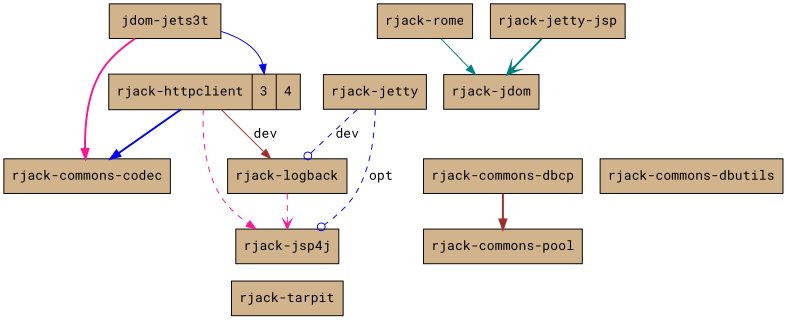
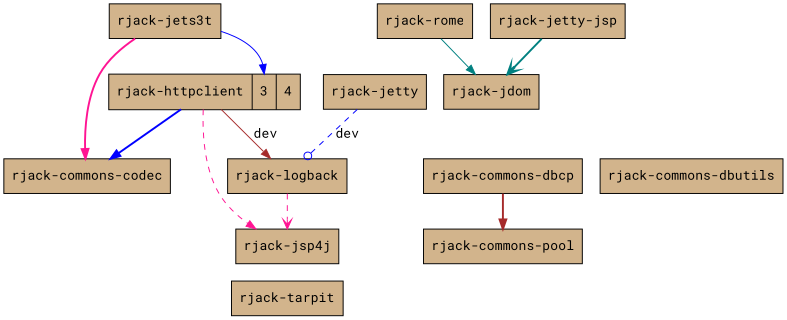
node "jdom-jets3t": label "jdom-jets3t" -> "rjack-jets3t"
edge "rjack-jetty" -> "rjack-jsp4j": removed, label "opt"
